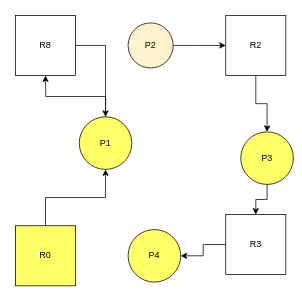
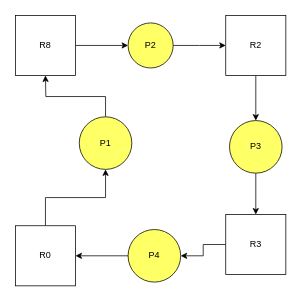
node "P2": fillcolor #fff2cc -> #ffff66
edge "R8" -> "P1": now "R8" -> "P2"
node "P3": moved (267, 158) -> (255, 147)
node "R0": fillcolor #ffff66 -> #ffffff
edge "P4" -> "R0": added
